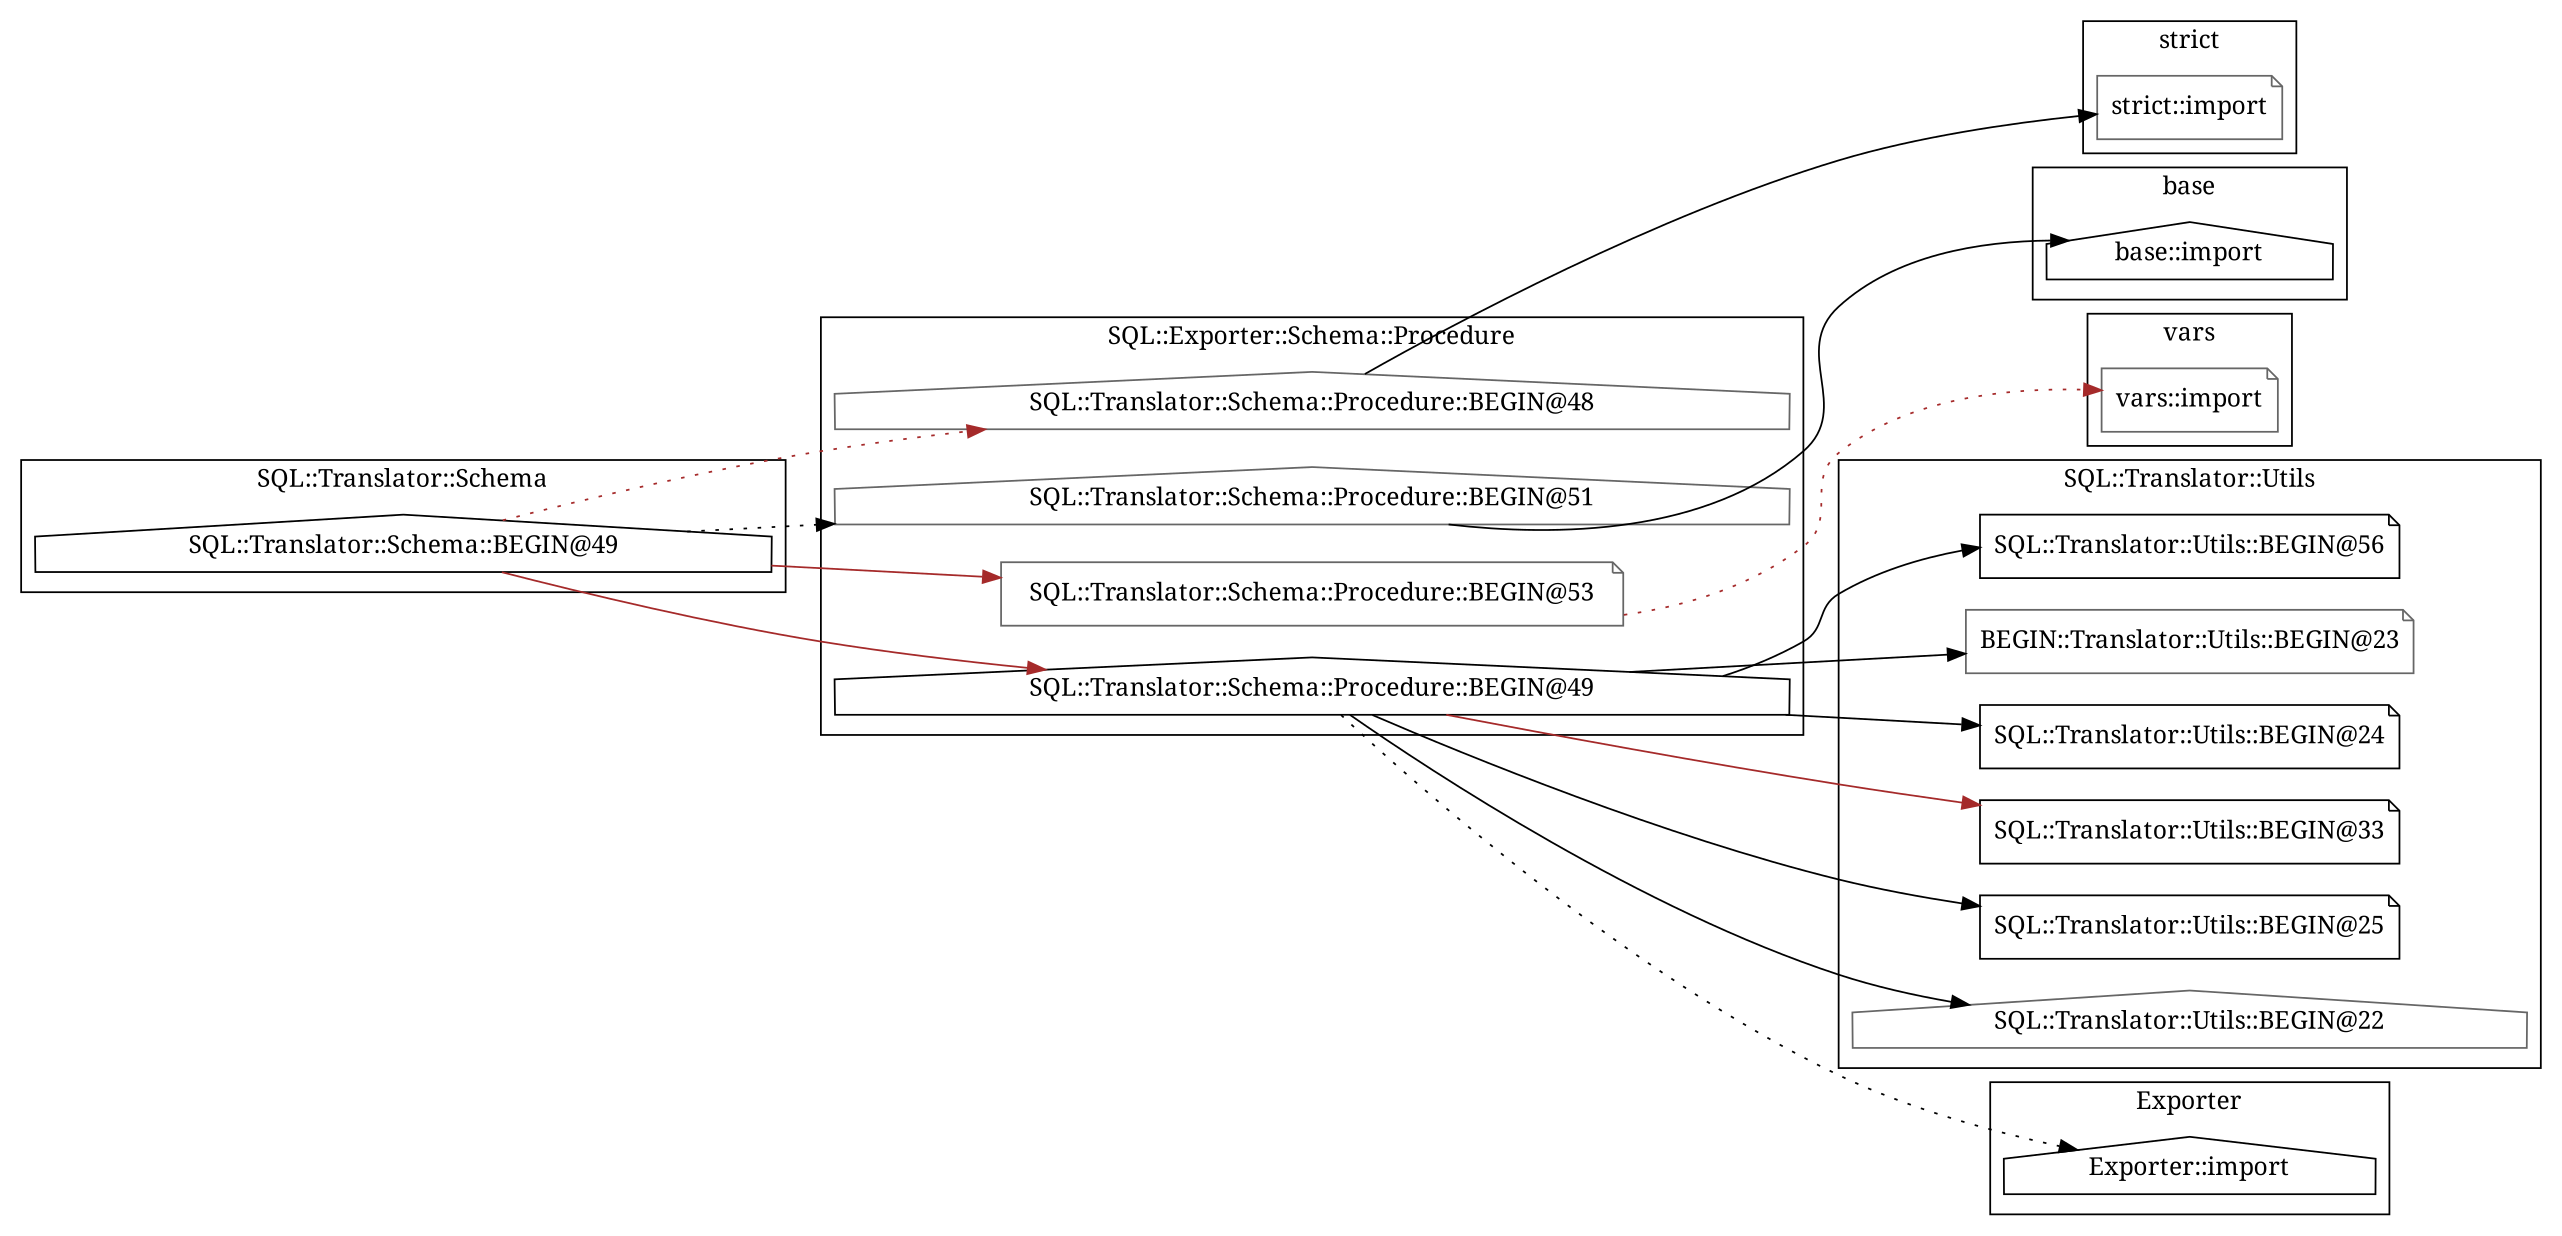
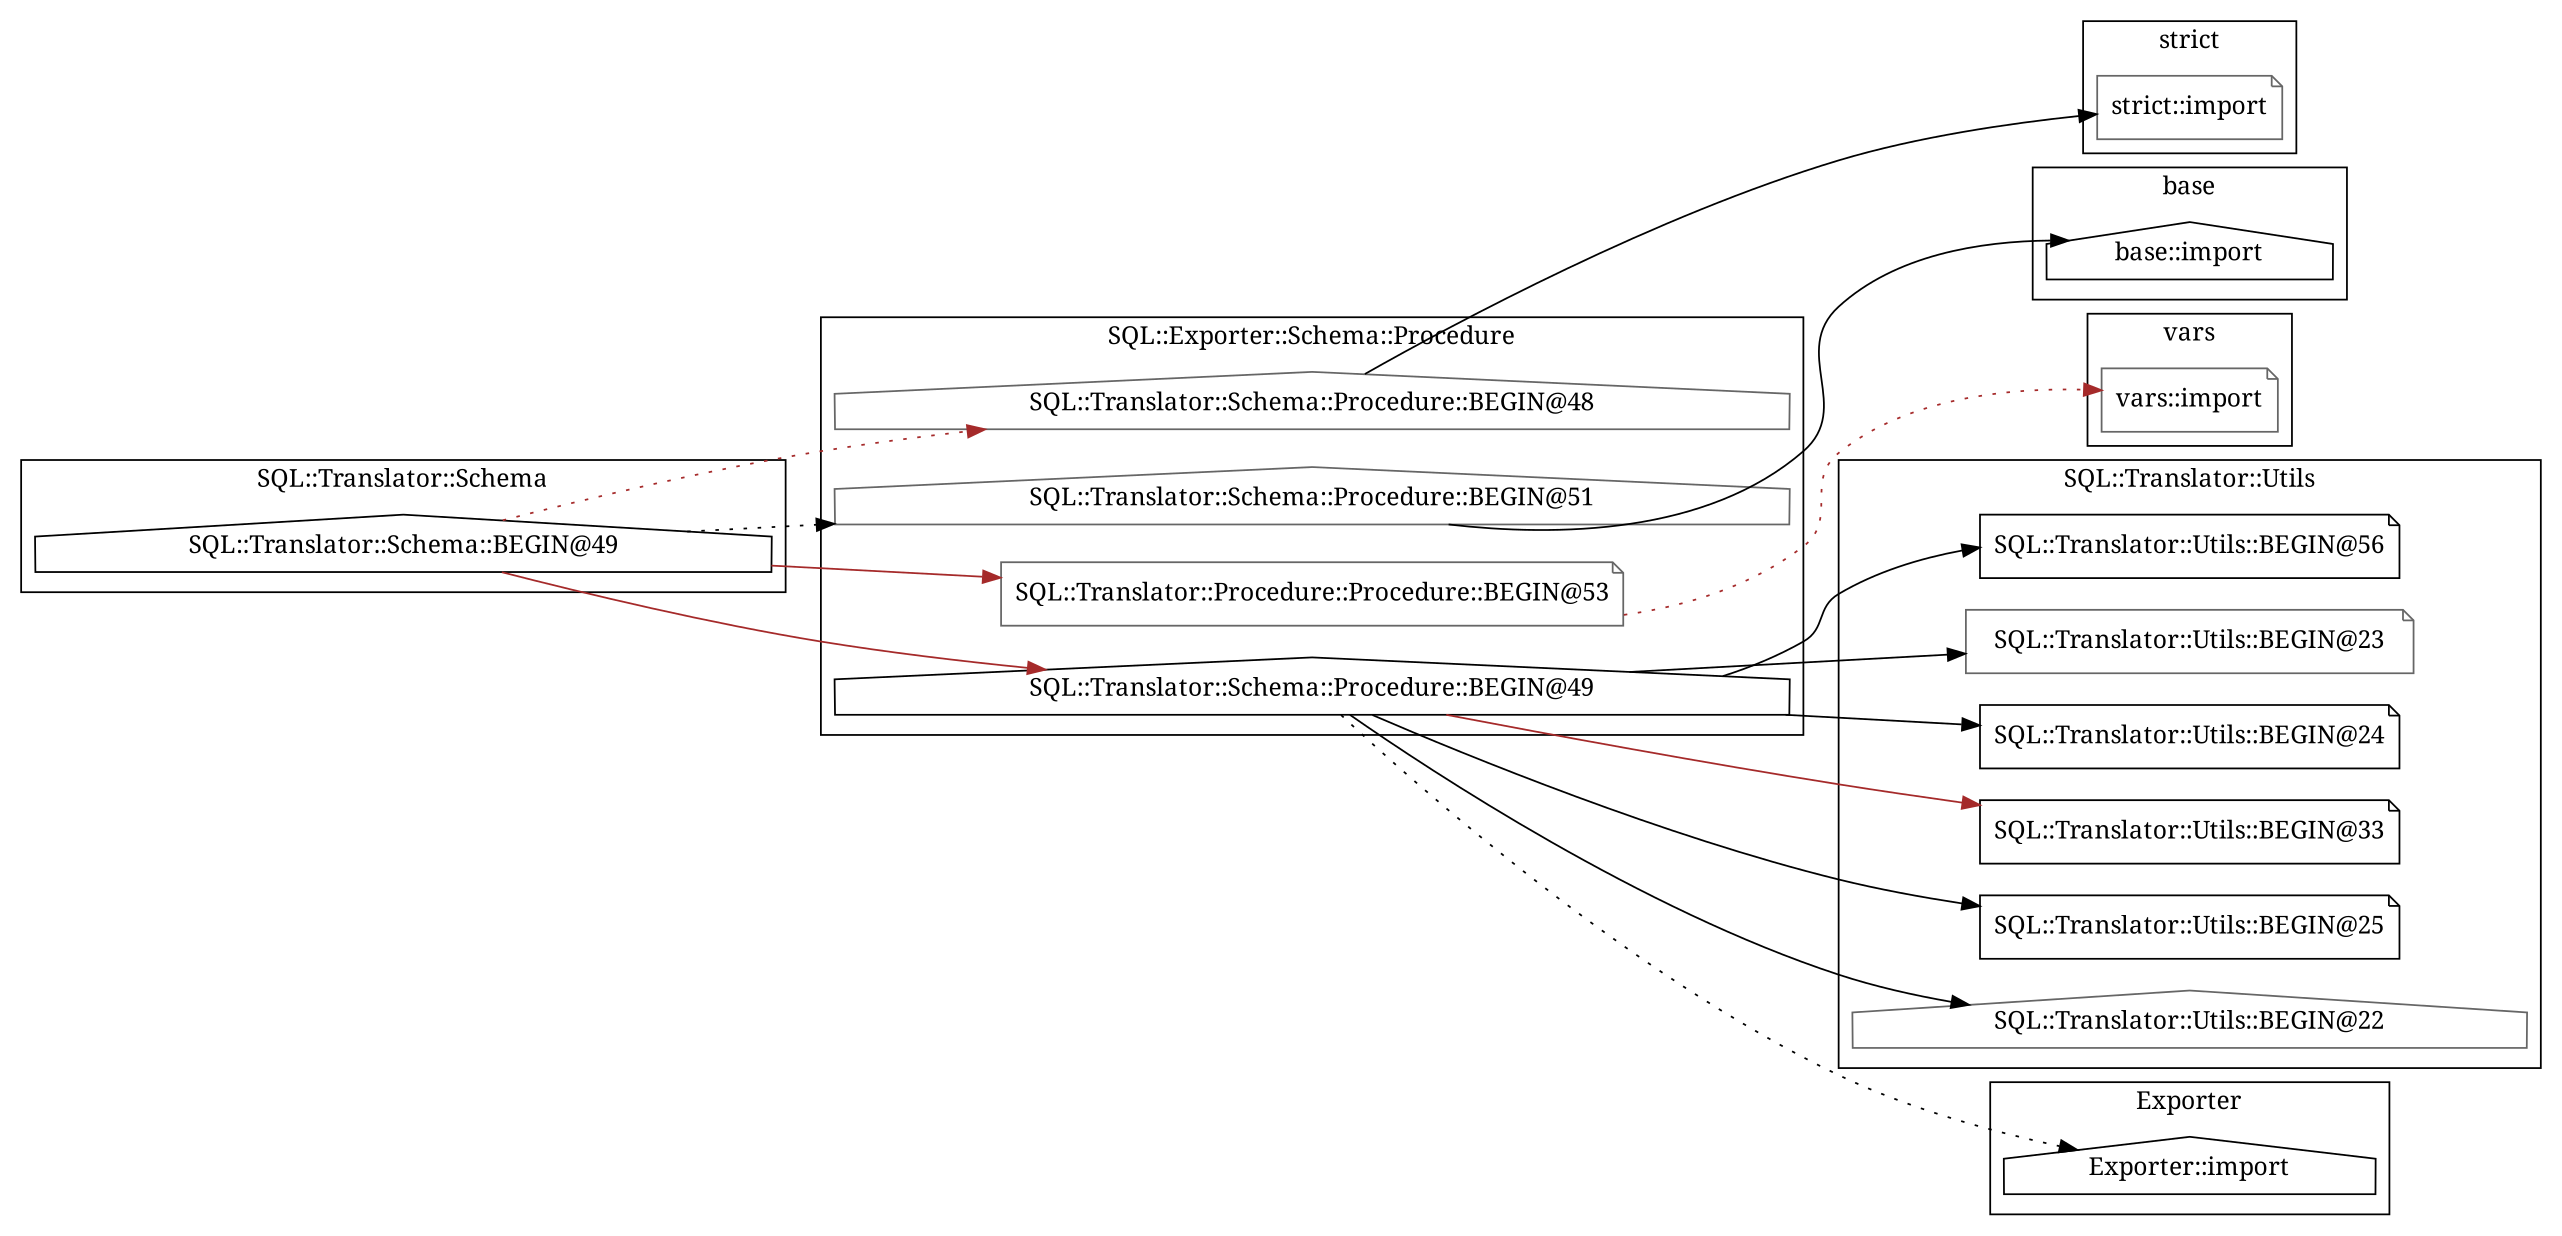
node "SQL::Translator::Schema::Procedure::BEGIN@53": label "SQL::Translator::Schema::Procedure::BEGIN@53" -> "SQL::Translator::Procedure::Procedure::BEGIN@53"
node "BEGIN::Translator::Utils::BEGIN@23": label "BEGIN::Translator::Utils::BEGIN@23" -> "SQL::Translator::Utils::BEGIN@23"
